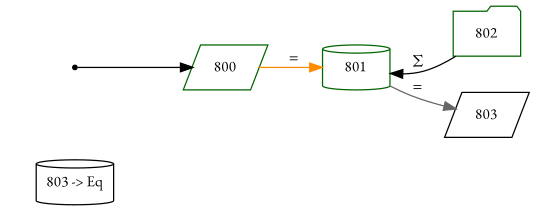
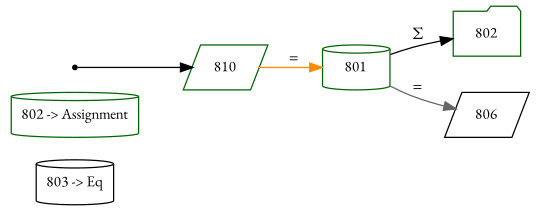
node "800": label "800" -> "810"
edge "802" -> "801": reversed
node "802 -> Assignment": added
node "803": label "803" -> "806"
